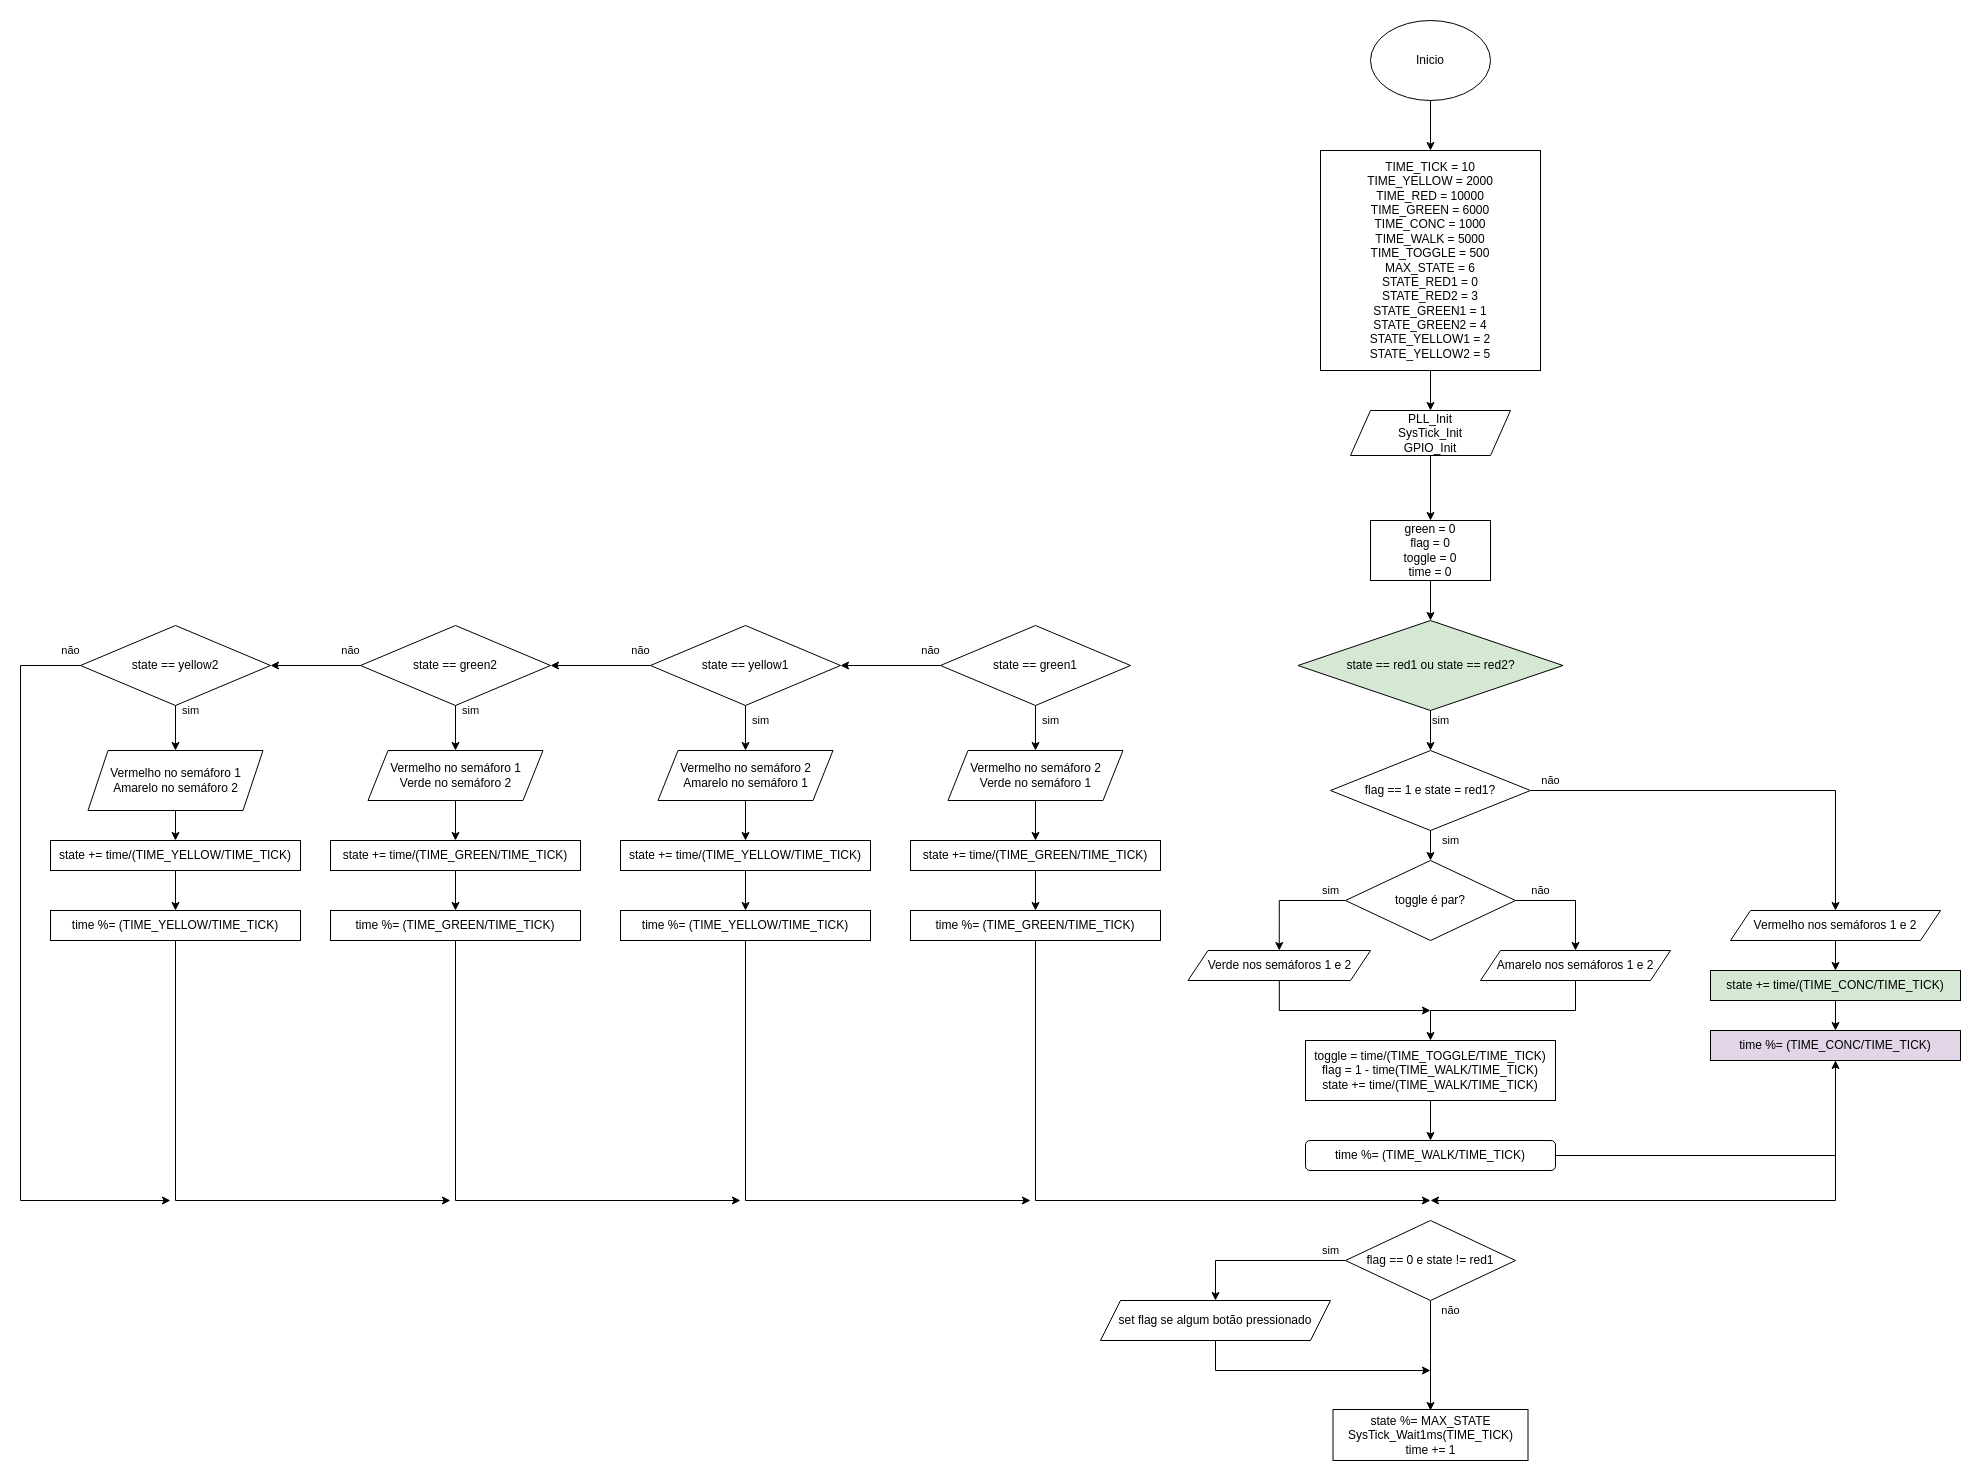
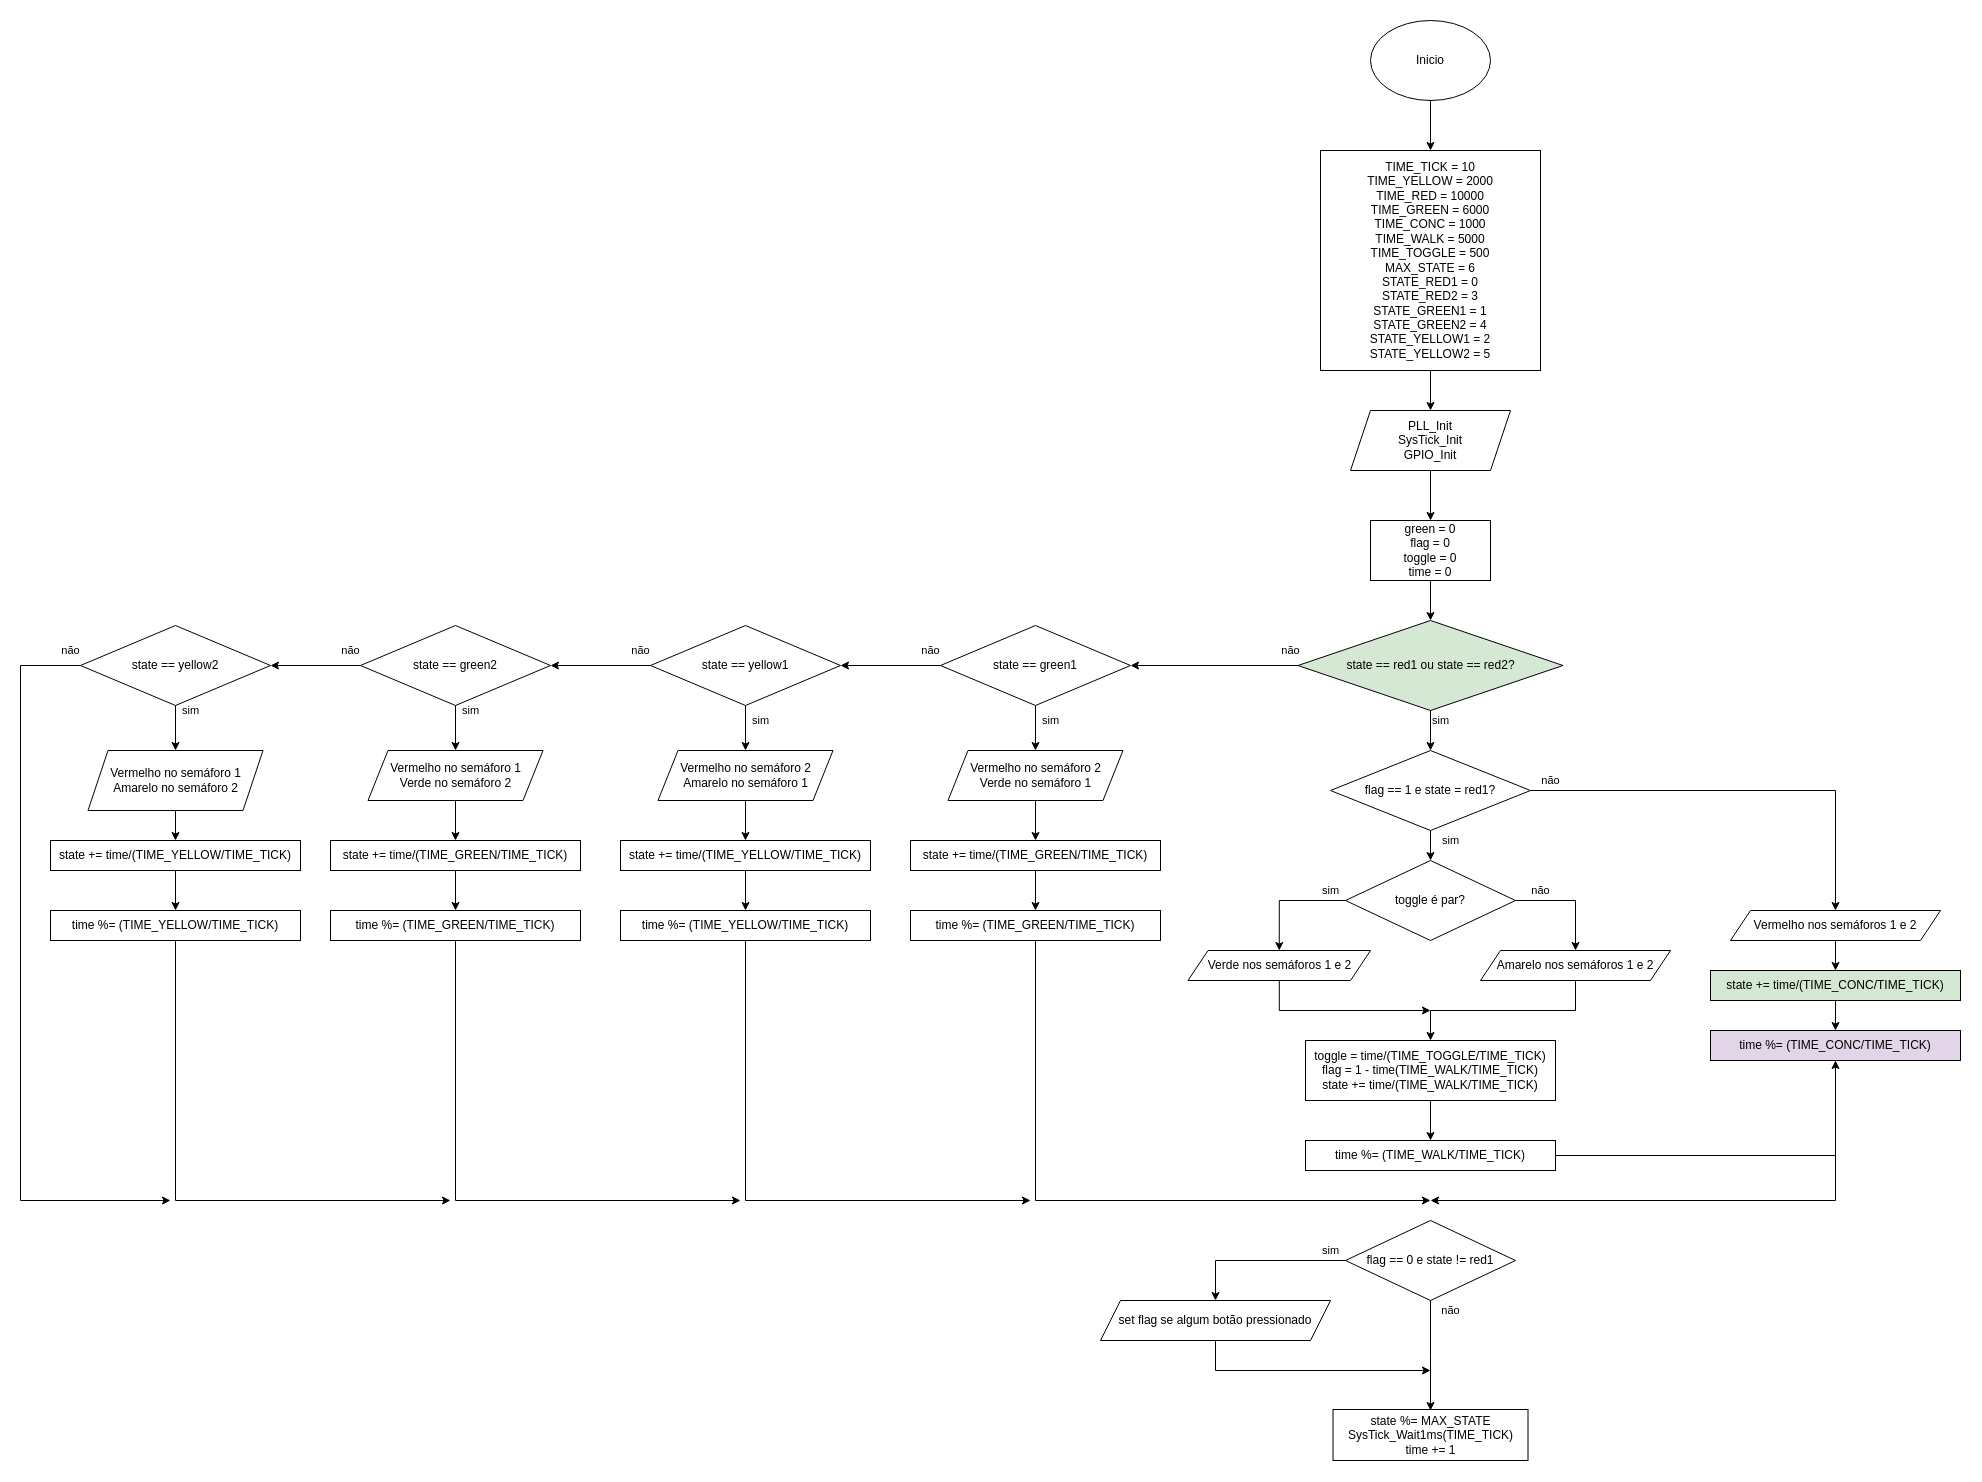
node "PLL_Init SysTick_Init GPIO_Init": size 160x45 -> 160x60
edge "state == red1 ou state == red2?" -> "state == green1": added, label "não"
node "time %= (TIME_WALK/TIME_TICK)": shape rounded rectangle -> rectangle
